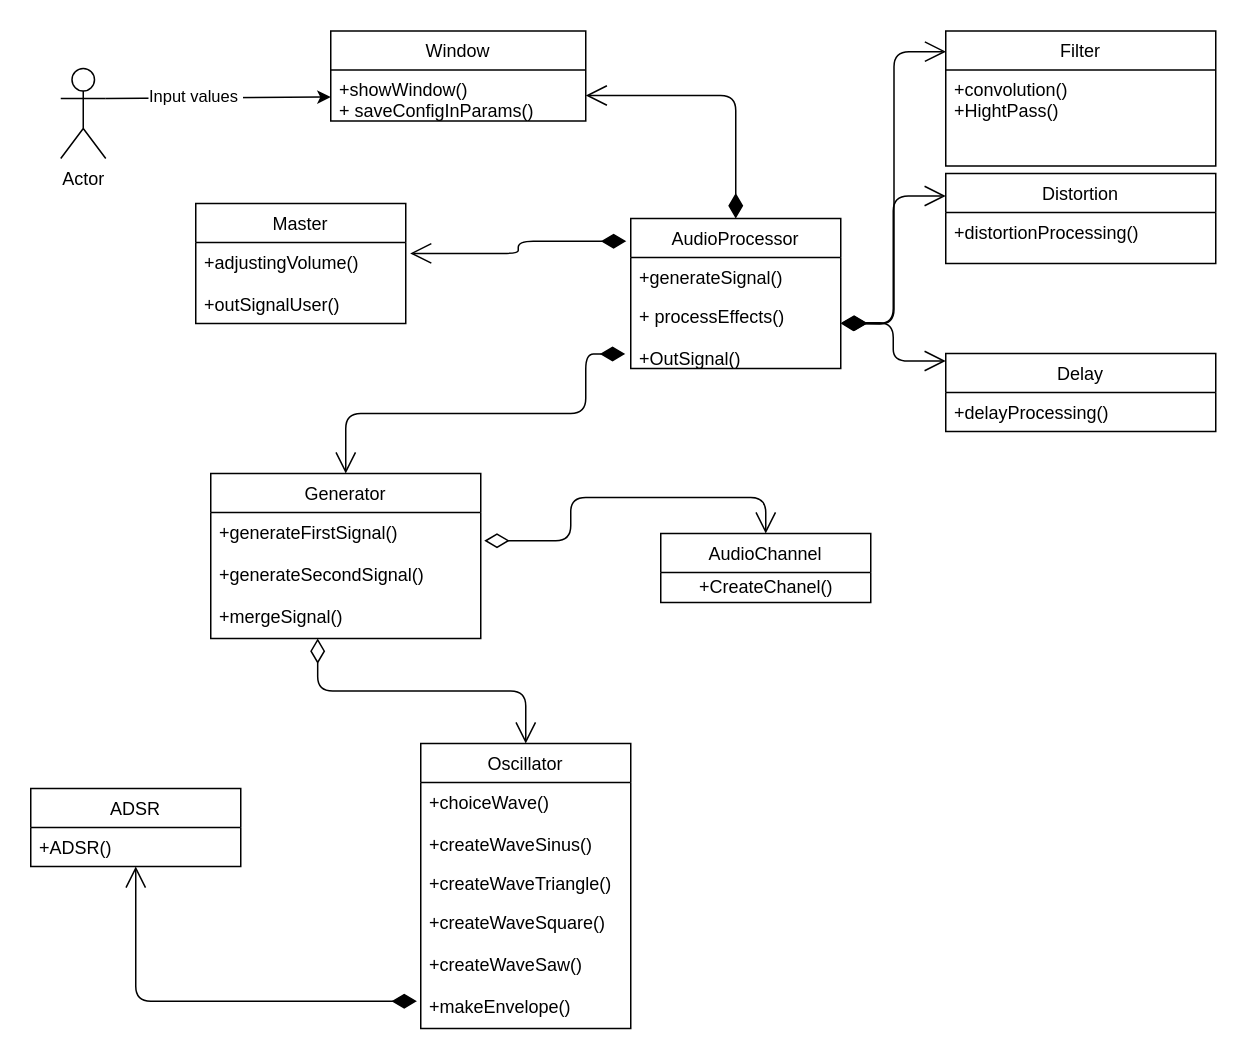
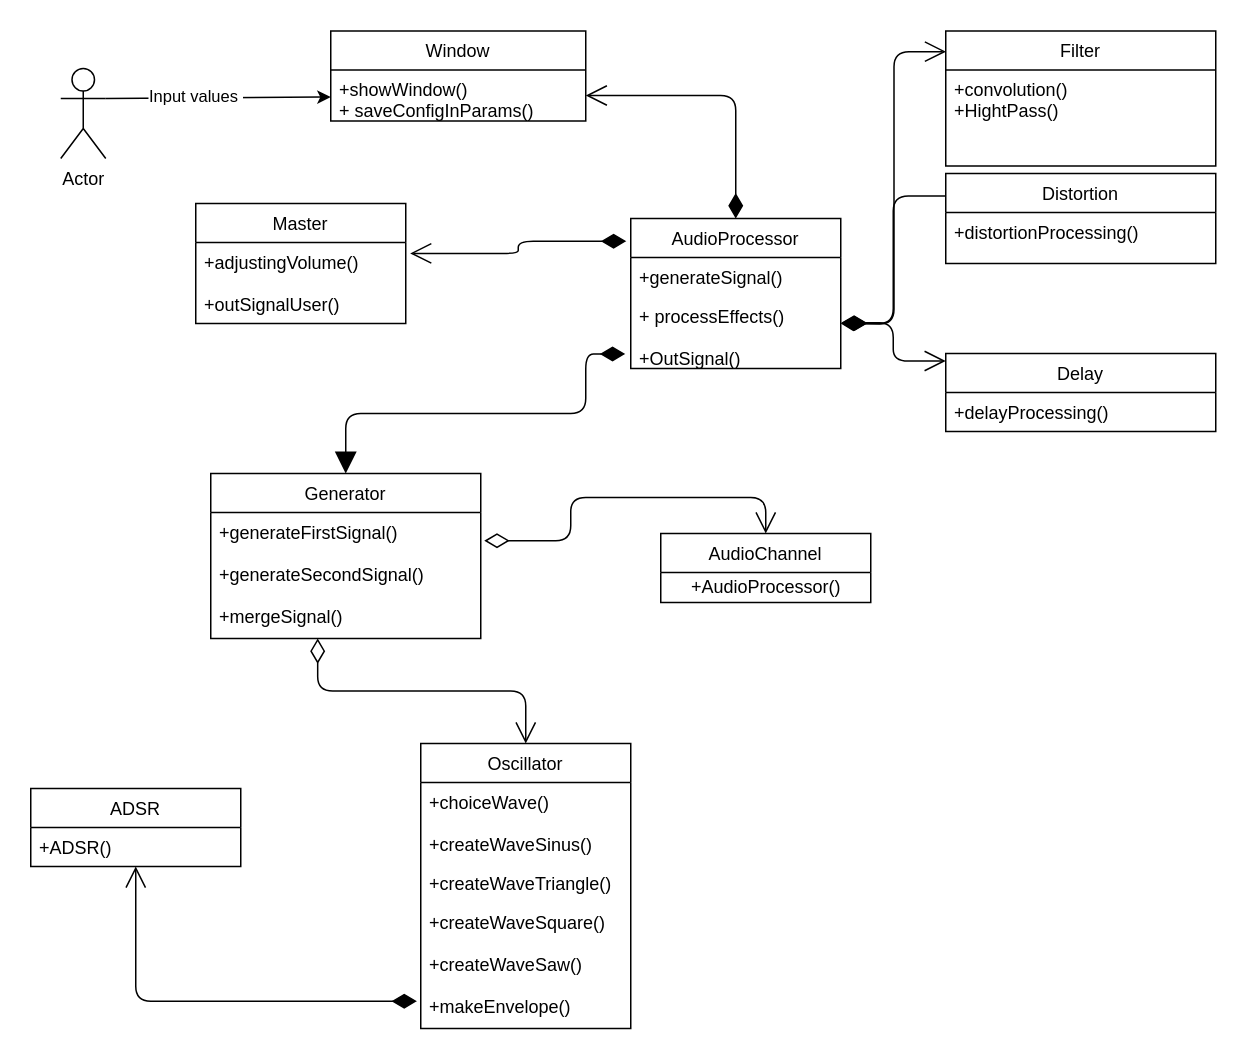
edge "Distortion" -- "+ processEffects() +OutSignal()": arrowhead open -> none
edge "+ processEffects() +OutSignal()" -- "Generator": arrowhead open -> block
node "+CreateChanel()": label "+CreateChanel()" -> "+AudioProcessor()"
